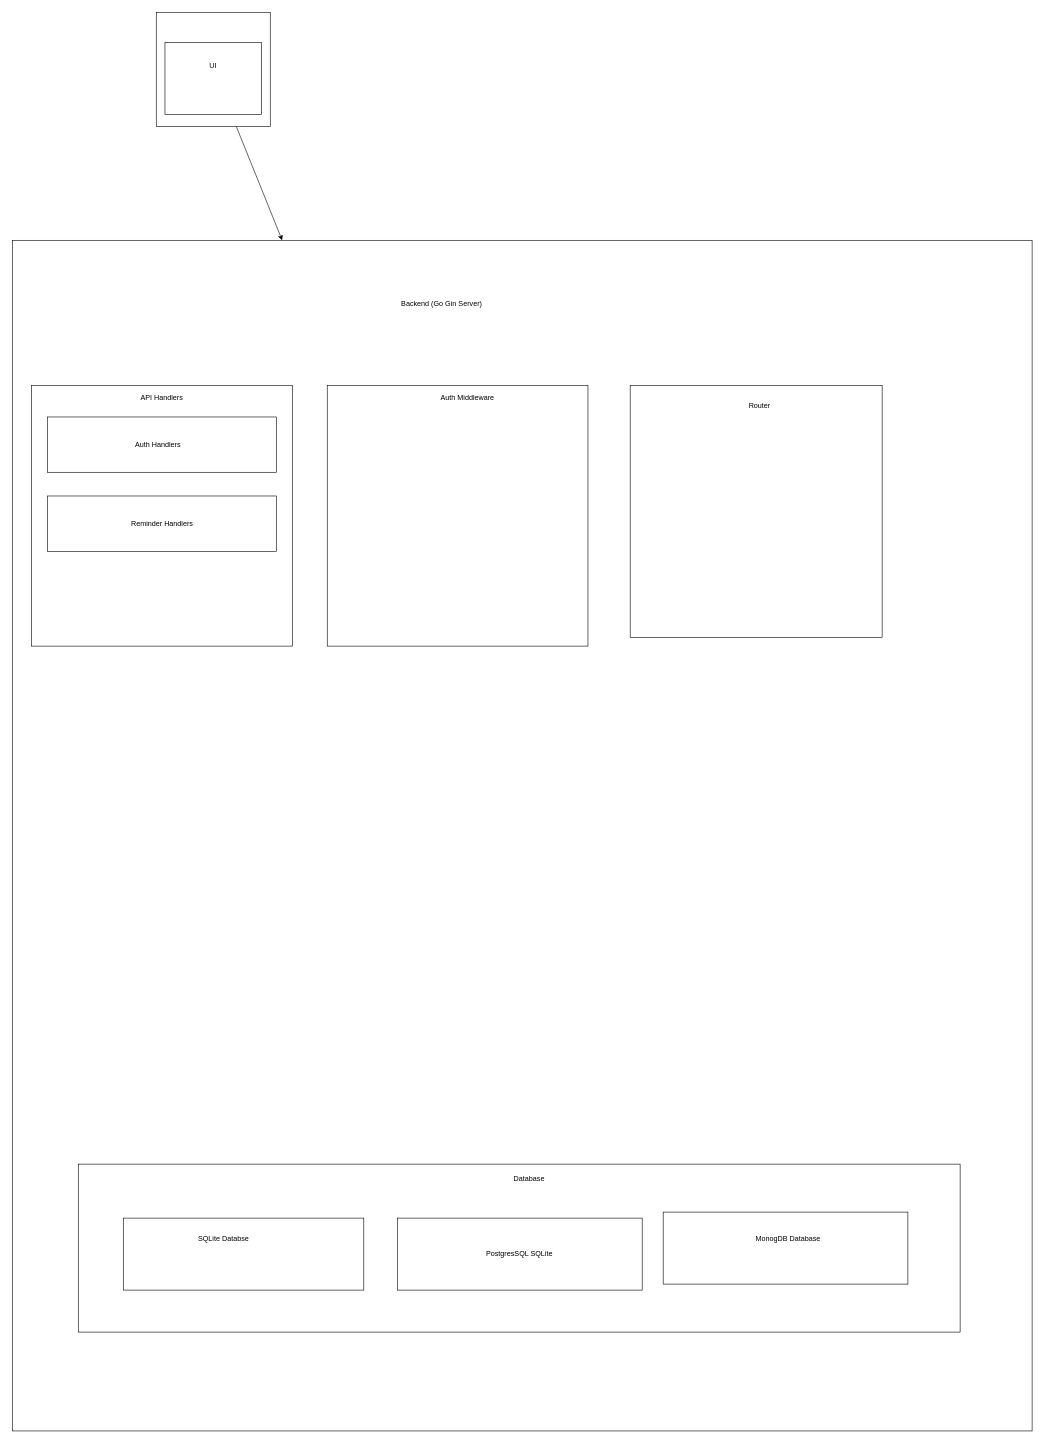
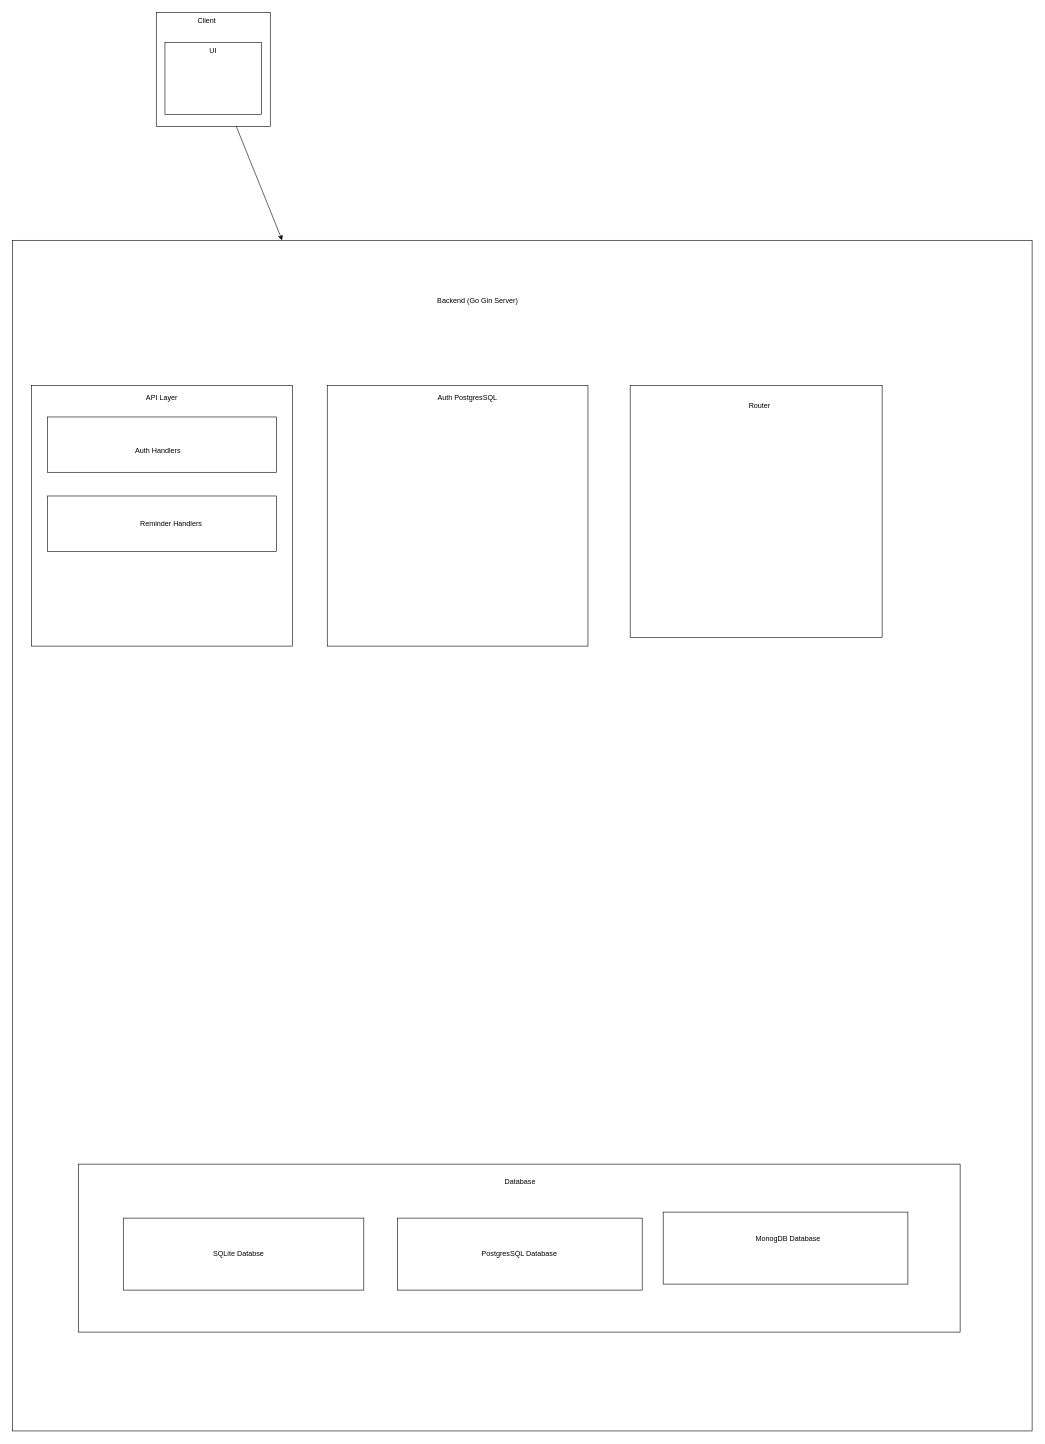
node "Client": added
node "UI": moved (213, 66) -> (213, 51)
node "Backend (Go Gin Server)": moved (442, 304) -> (478, 301)
node "API Handlers": label "API Handlers" -> "API Layer"
node "Auth Middleware": label "Auth Middleware" -> "Auth PostgresSQL"
node "Auth Handlers": moved (158, 445) -> (158, 451)
node "Reminder Handlers": moved (162, 524) -> (171, 524)
node "Database": moved (530, 1179) -> (521, 1182)
node "SQLite Databse": moved (224, 1239) -> (239, 1254)
node "PostgresSQL SQLite": label "PostgresSQL SQLite" -> "PostgresSQL Database"
